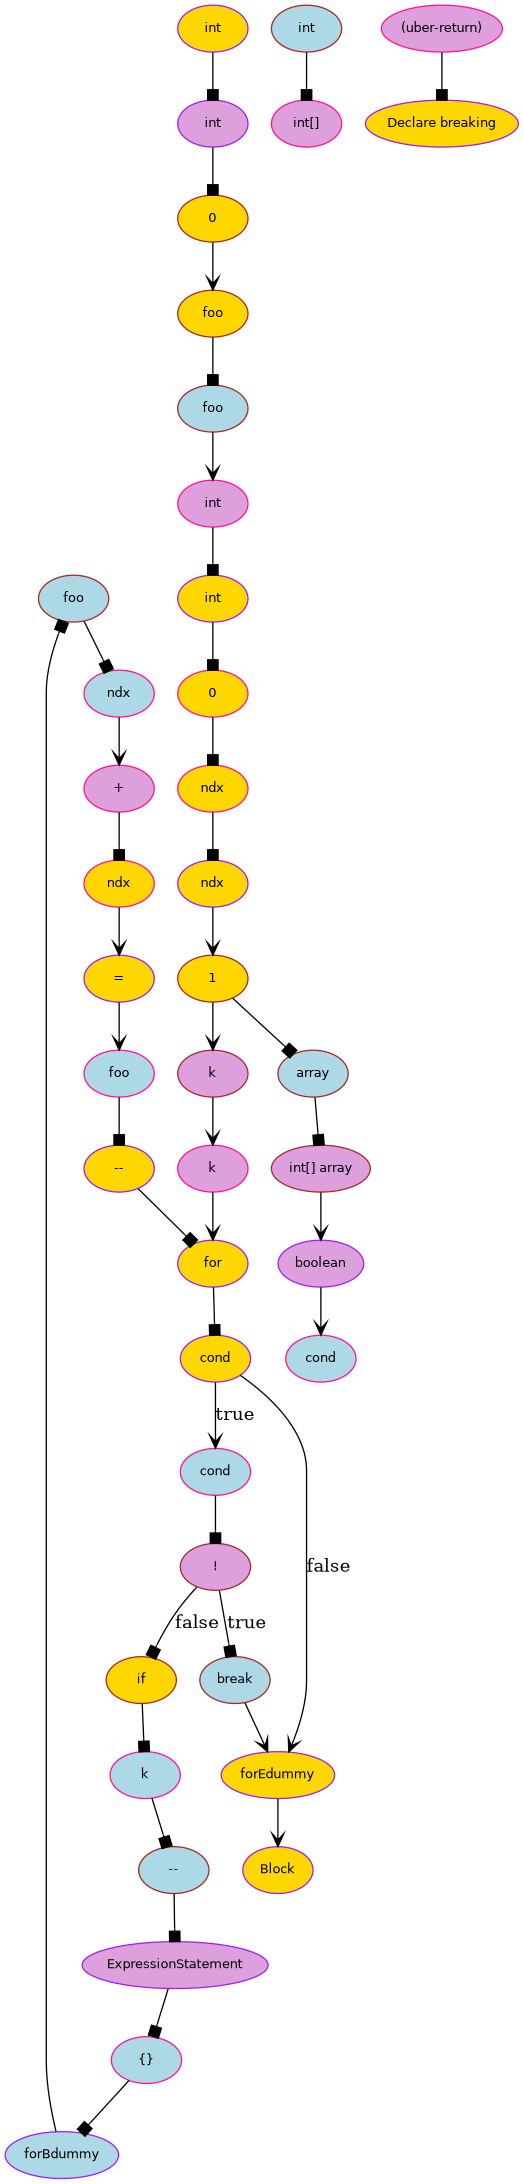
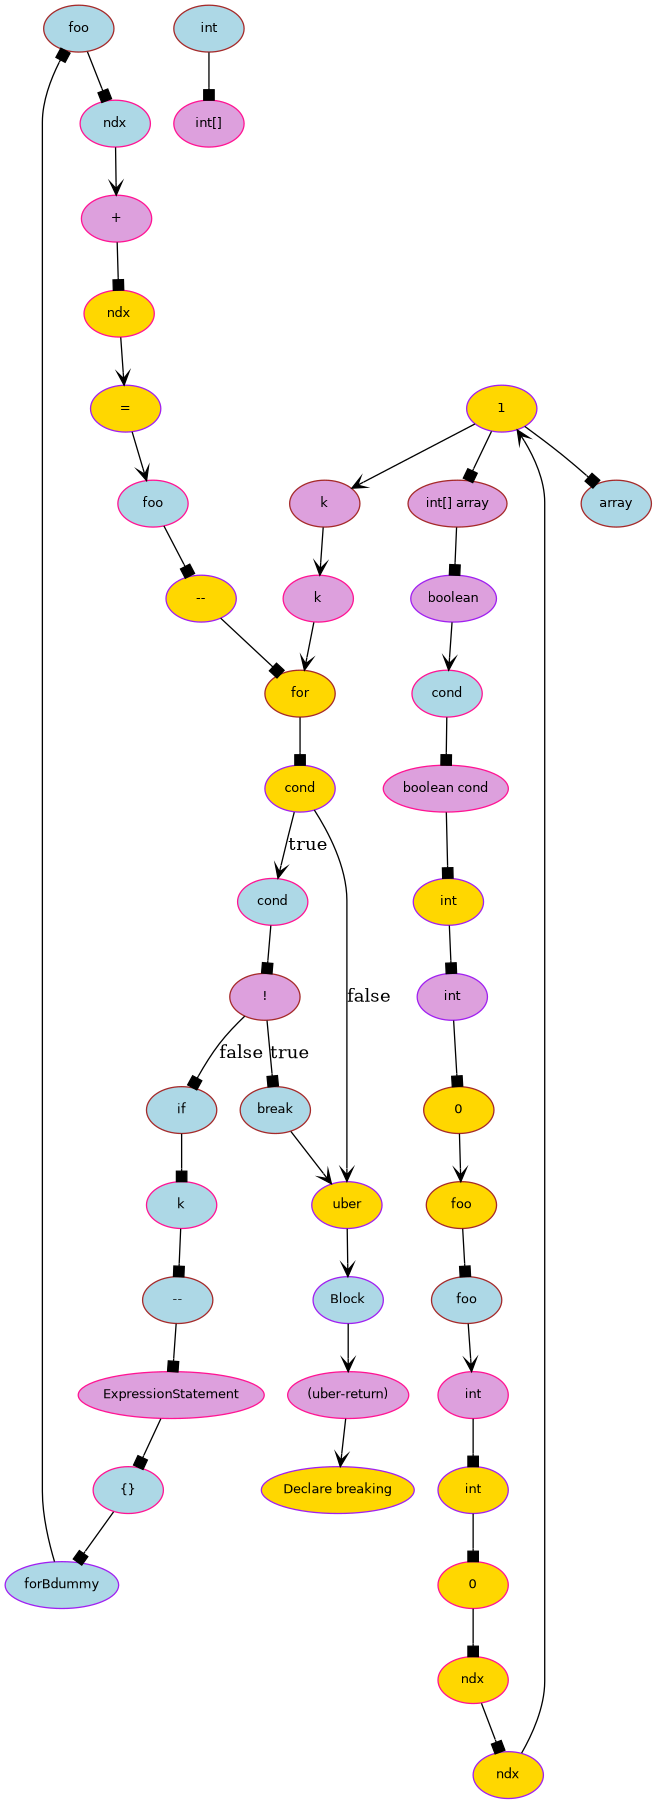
edge "(uber-return)" -> "Declare breaking": arrowhead box -> vee
node "boolean cond": added
node "1": color brown -> purple
edge "array" -> "int[] array": now "1" -> "int[] array"
edge "int[] array" -> "boolean": arrowhead vee -> box
node "for": color purple -> brown
edge "Block" -> "(uber-return)": added
node "if": fillcolor gold -> lightblue
node "forEdummy": label "forEdummy" -> "uber"
node "Block": fillcolor gold -> lightblue
node "ExpressionStatement": color purple -> deeppink
